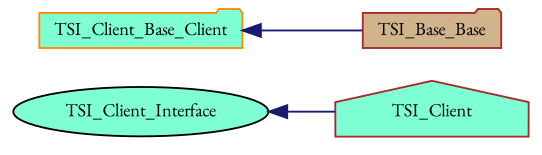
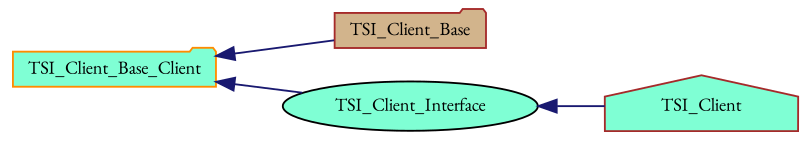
node "TSI_Base_Base": label "TSI_Base_Base" -> "TSI_Client_Base"
edge "TSI_Client_Interface" -> "TSI_Client_Base_Client": added
